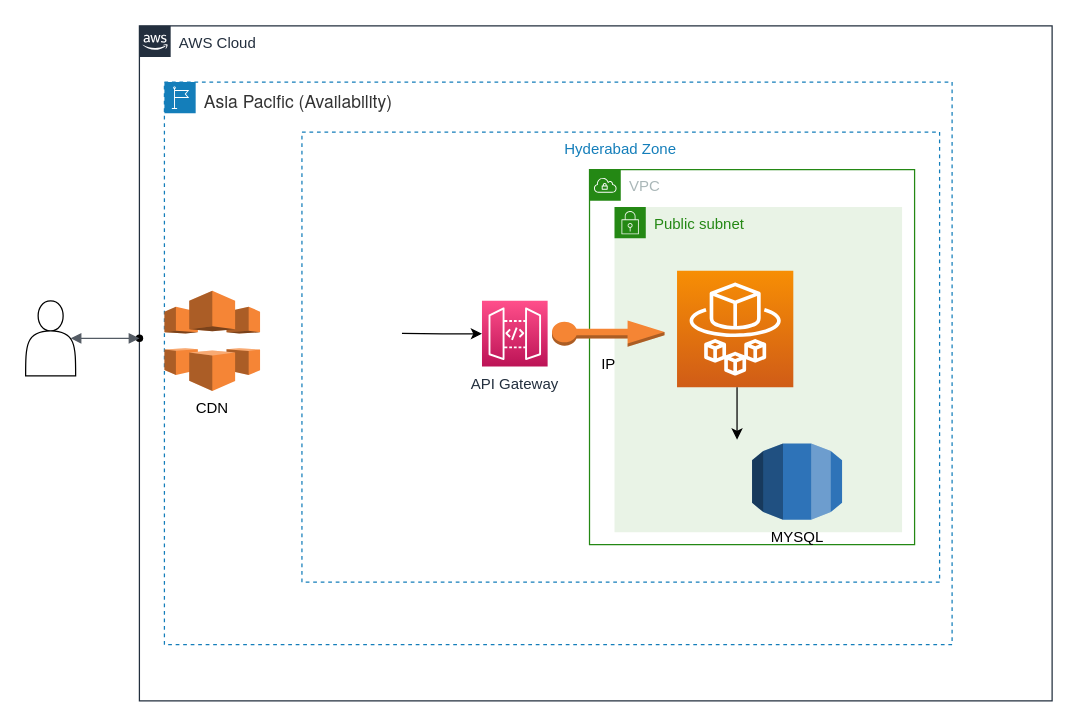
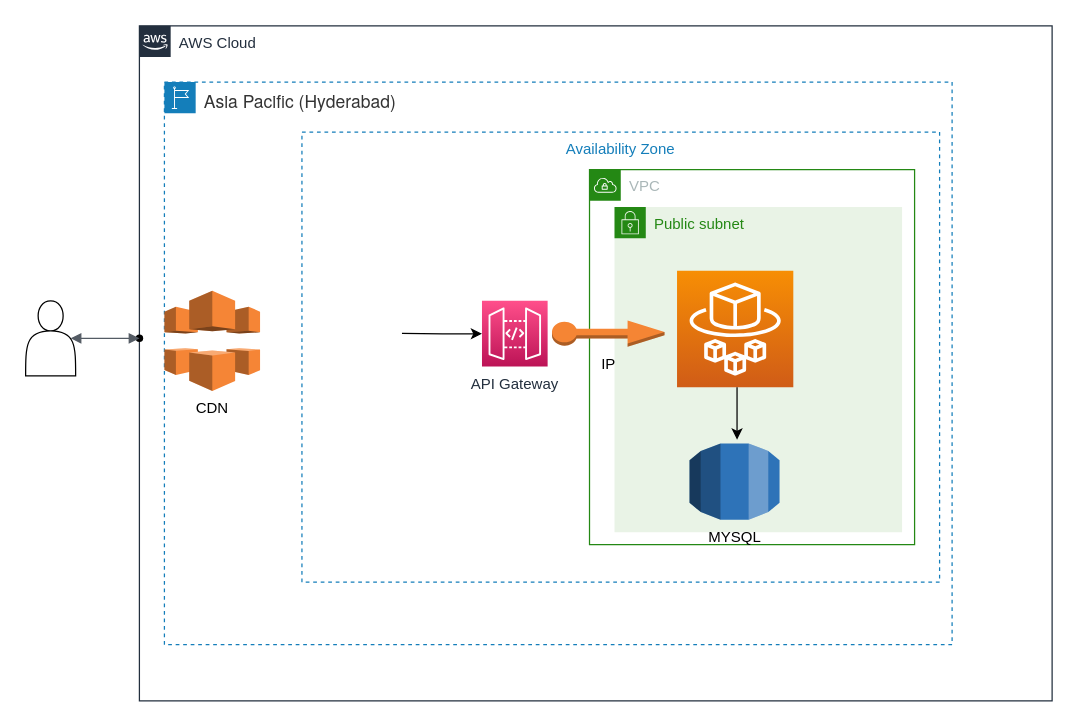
node "Asia Pacific (Availability)": label "Asia Pacific (Availability)" -> "Asia Pacific (Hyderabad)"
node "Hyderabad Zone": label "Hyderabad Zone" -> "Availability Zone"
node "MYSQL": moved (797, 481) -> (734, 481)
